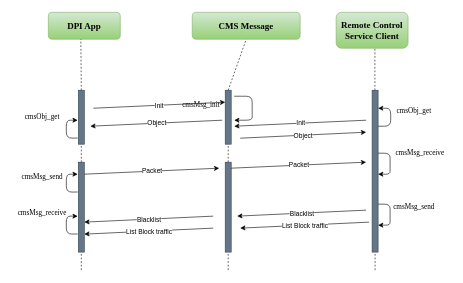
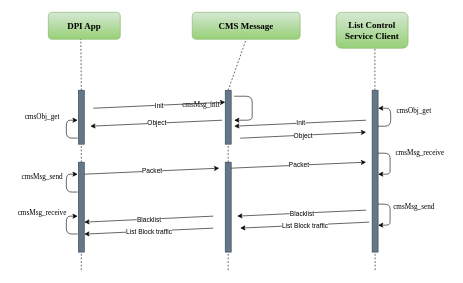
node "Remote Control Service Client": label "Remote Control Service Client" -> "List Control Service Client"
